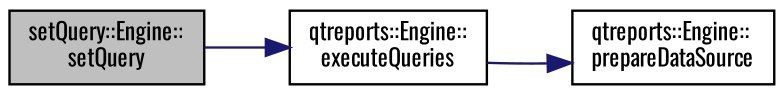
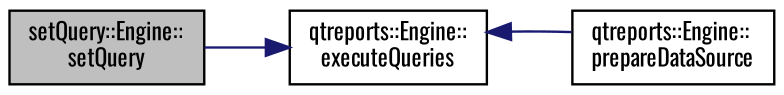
edge "qtreports::Engine:: executeQueries" -> "qtreports::Engine:: prepareDataSource": reversed
